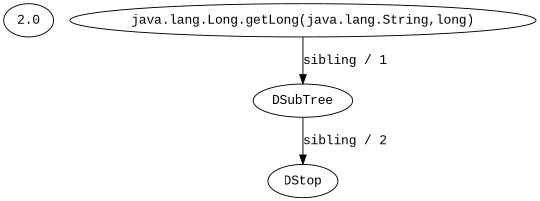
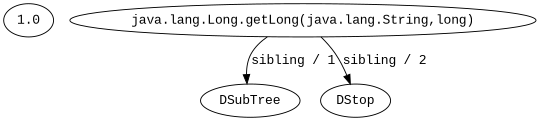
node "2.0": label "2.0" -> "1.0"
edge "DSubTree" -> "DStop": now "java.lang.Long.getLong(java.lang.String,long)" -> "DStop"
